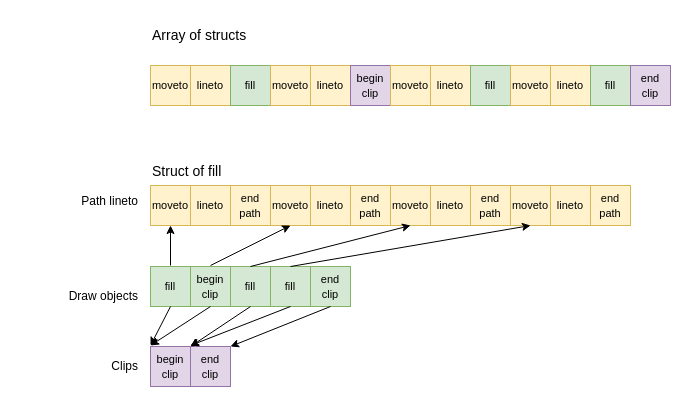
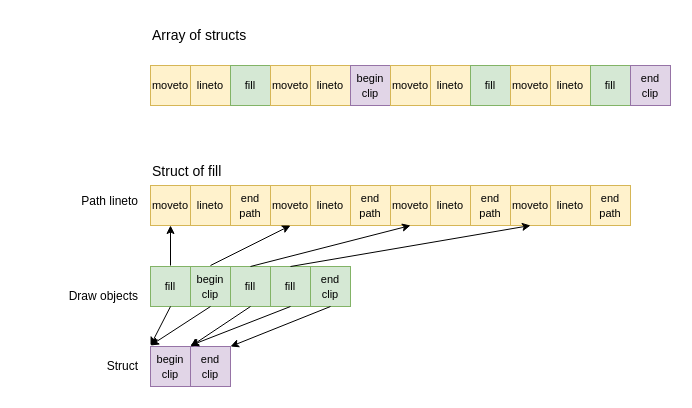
node "Clips": label "Clips" -> "Struct"
